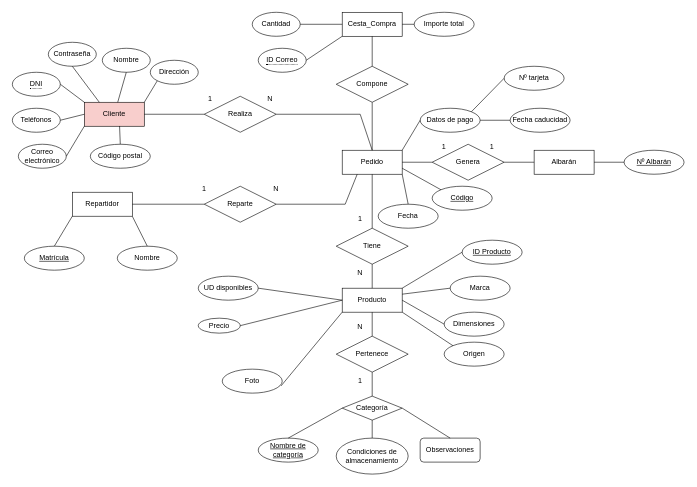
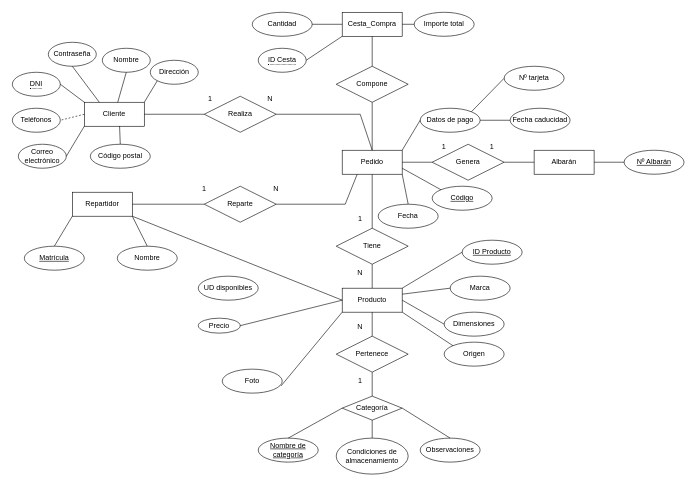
node "Cantidad": size 48x24 -> 60x24
node "ID Correo": label "ID Correo" -> "ID Cesta"
node "Cliente": fillcolor #f8cecc -> #ffffff
edge "Cliente" -- "Teléfonos": style solid -> dashed
edge "UD disponibles" -- "Producto": now "Repartidor" -- "Producto"
node "Observaciones": shape rounded rectangle -> ellipse
